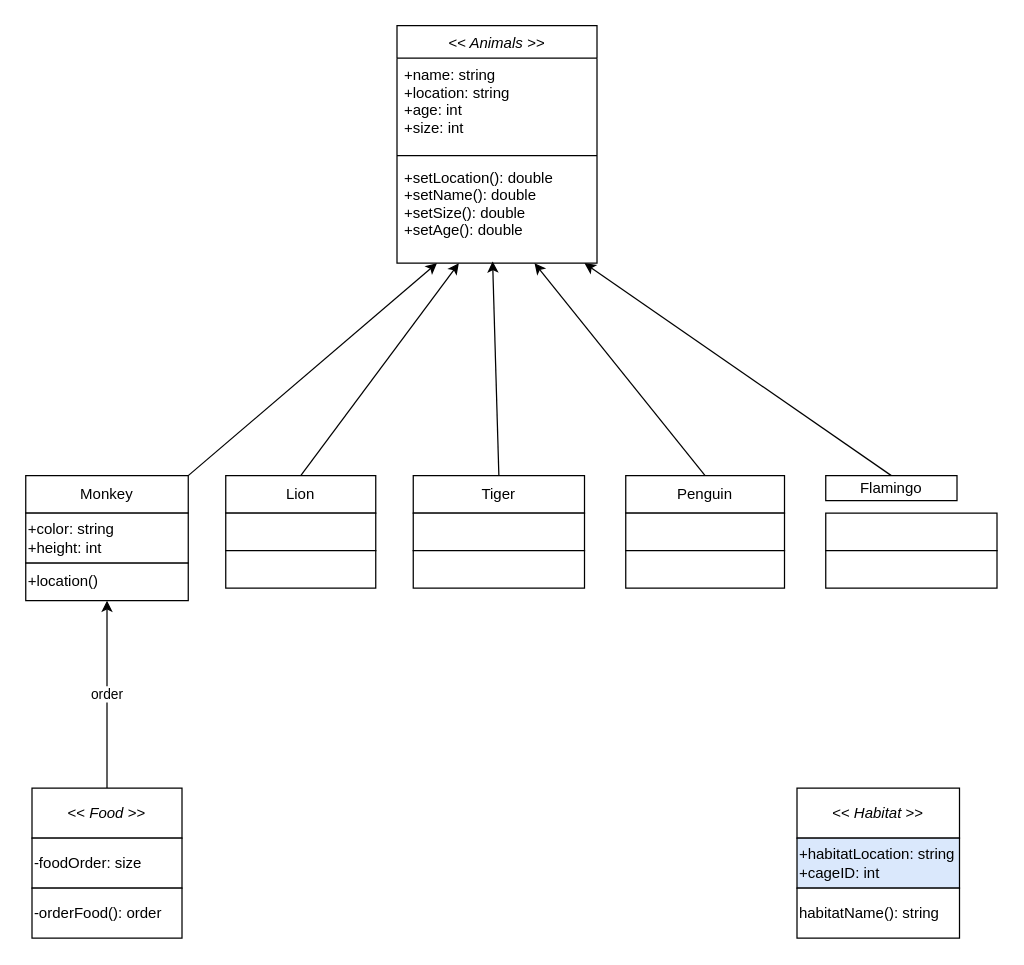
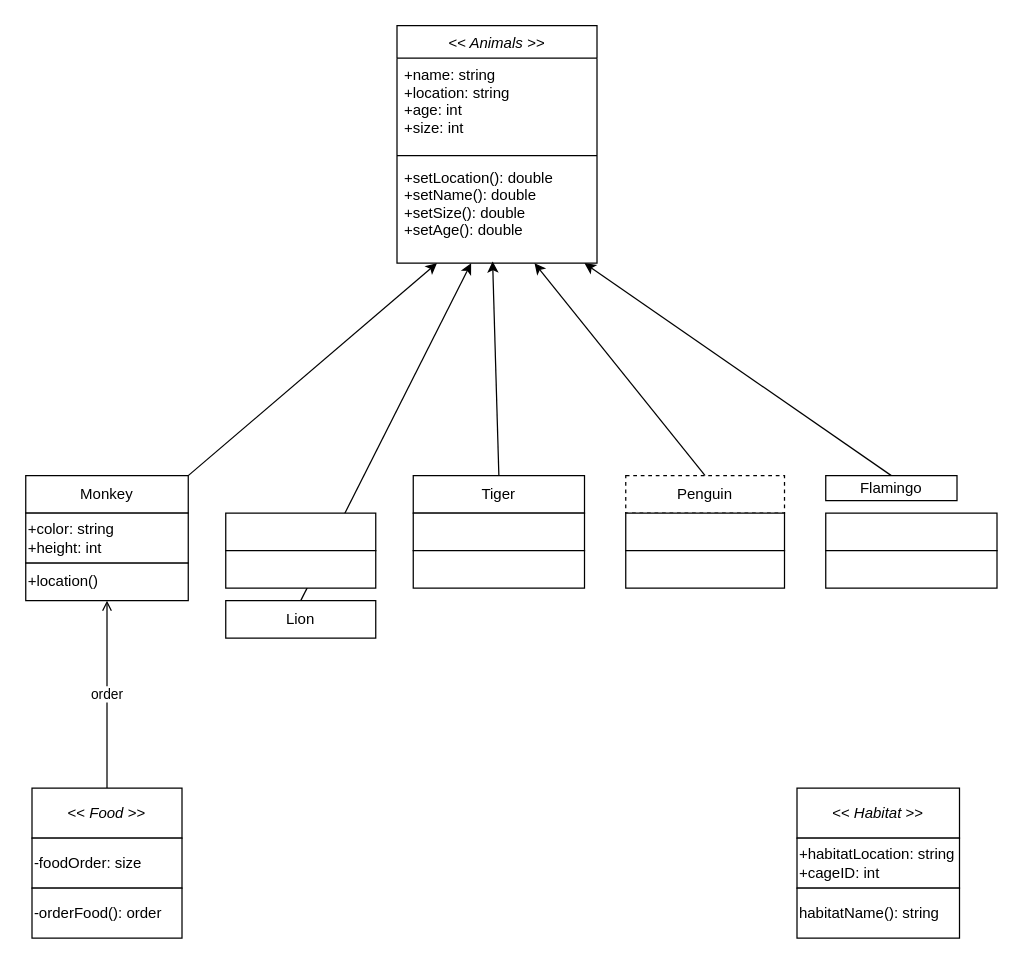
node "Lion": moved (301, 494) -> (301, 619)
node "Penguin": style solid -> dashed
edge "<< Food >>" -> "+location()": arrowhead classic -> open
node "+habitatLocation: string +cageID: int": fillcolor #dae8fc -> #ffffff
